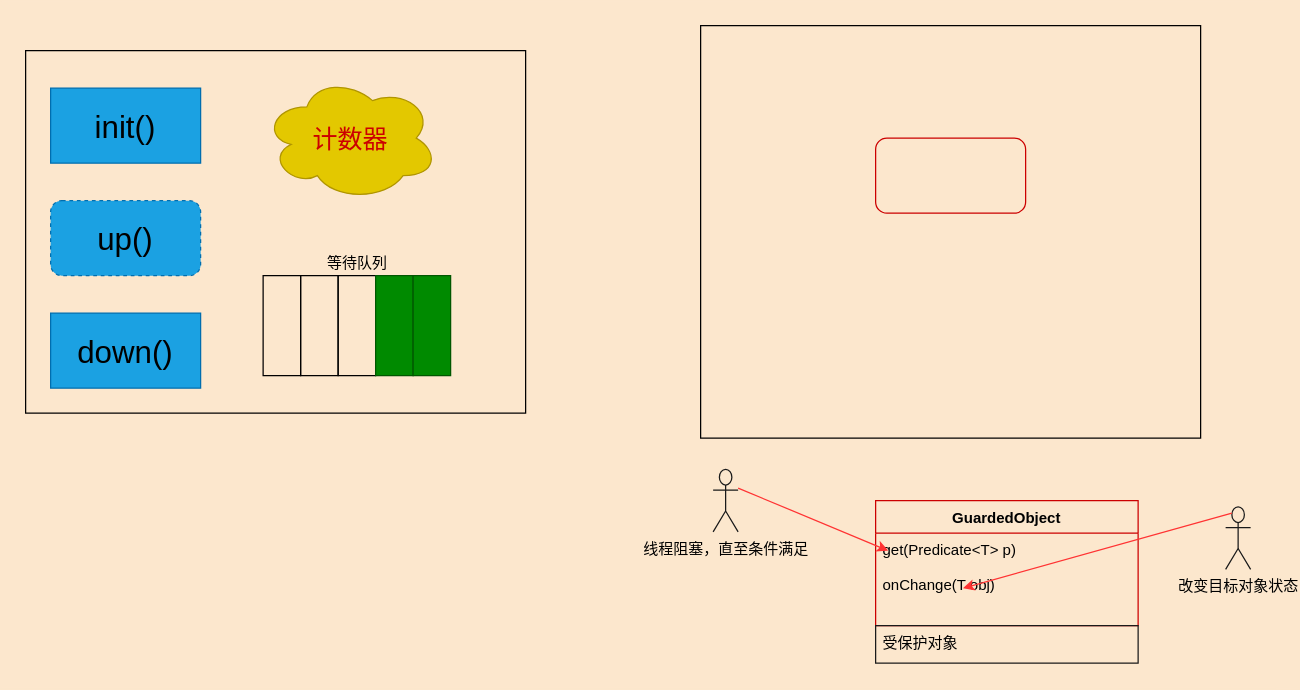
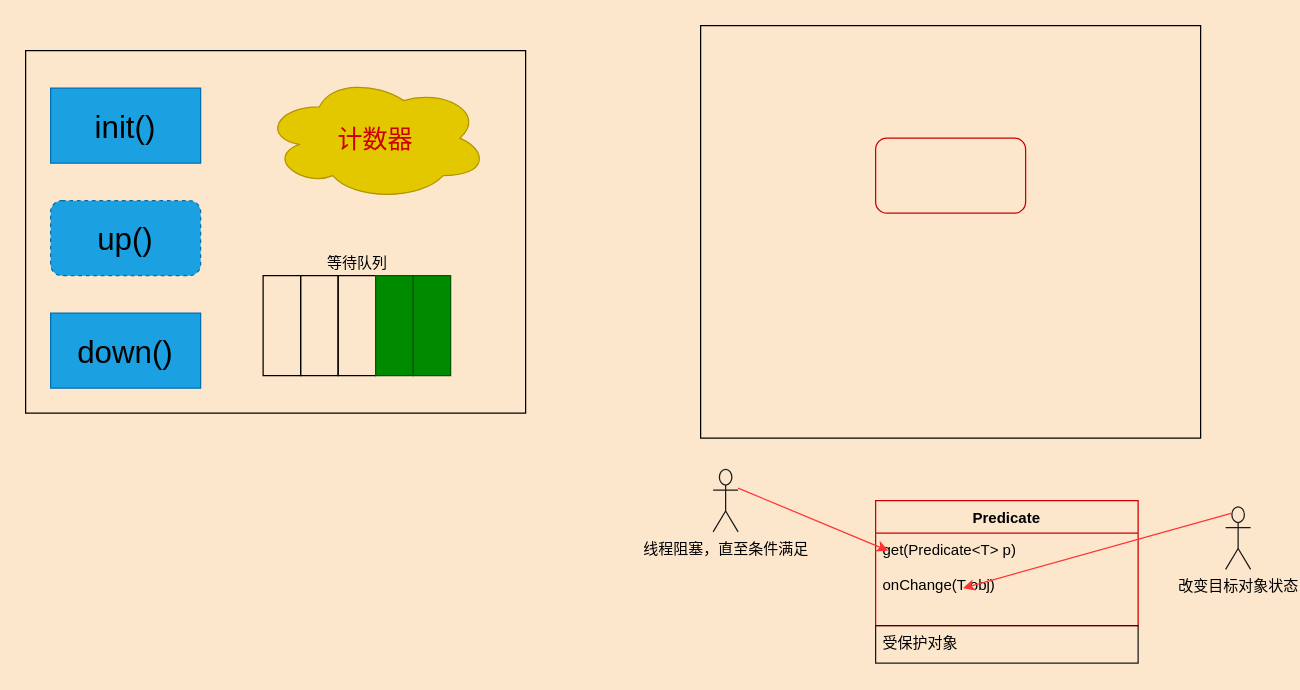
node "计数器": size 175x125 -> 225x125
node "GuardedObject": label "GuardedObject" -> "Predicate"
